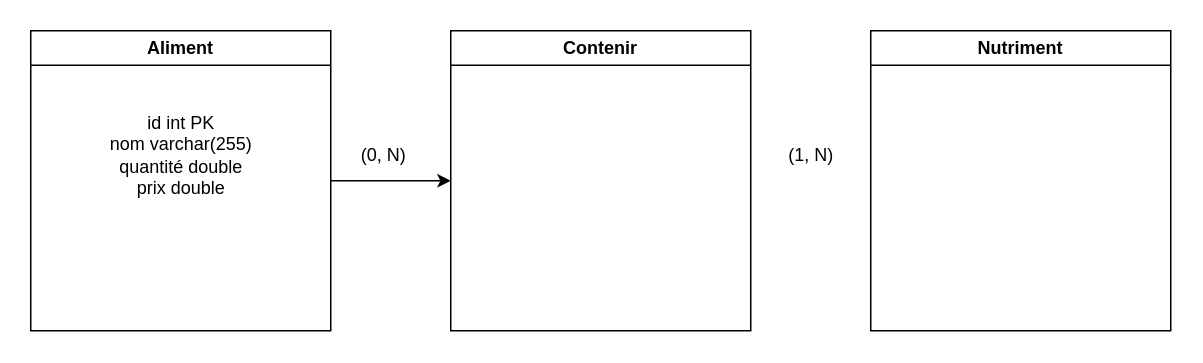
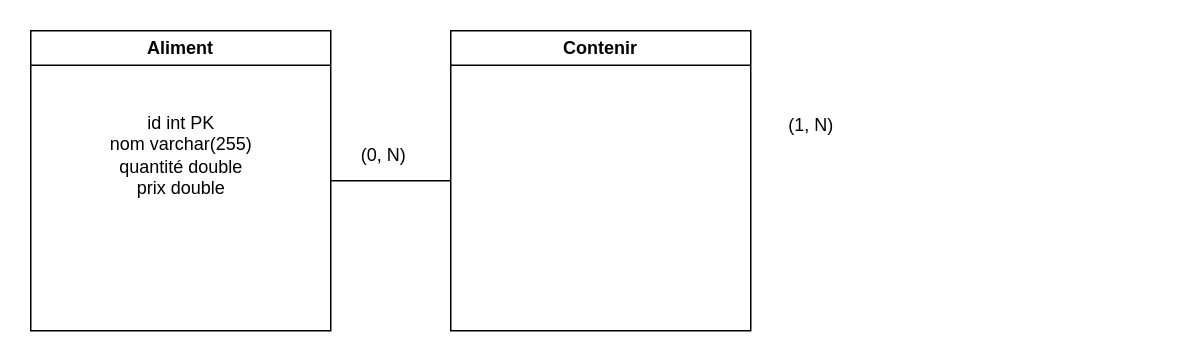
node "(1, N)": moved (811, 155) -> (811, 125)
edge "Aliment" -> "Contenir": arrowhead classic -> none
node "Nutriment": removed
